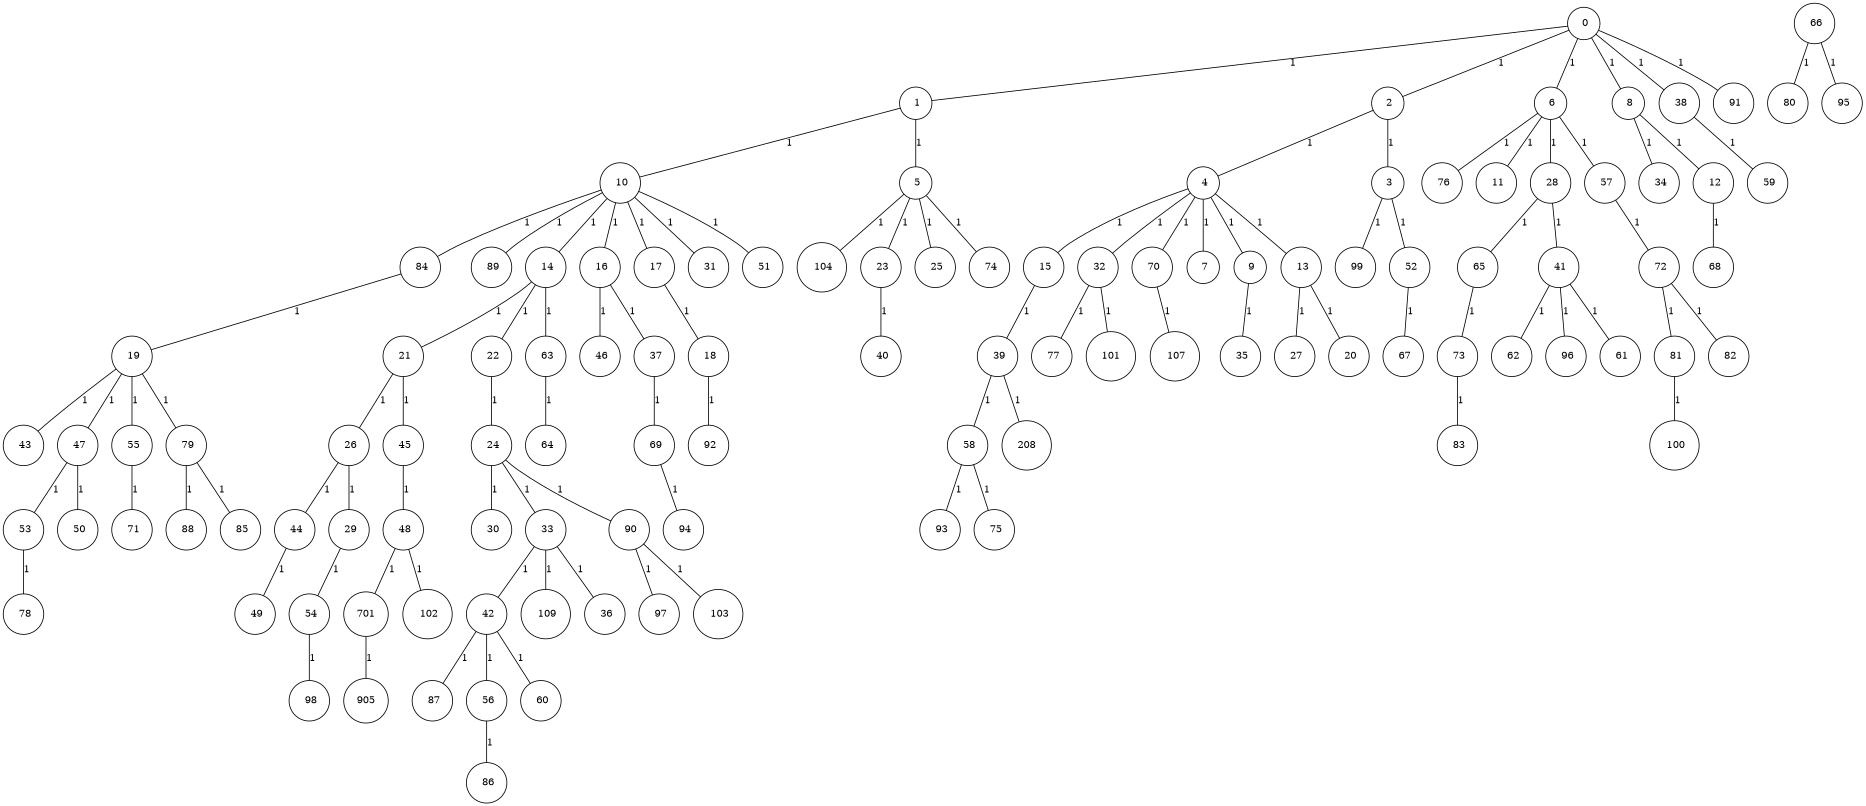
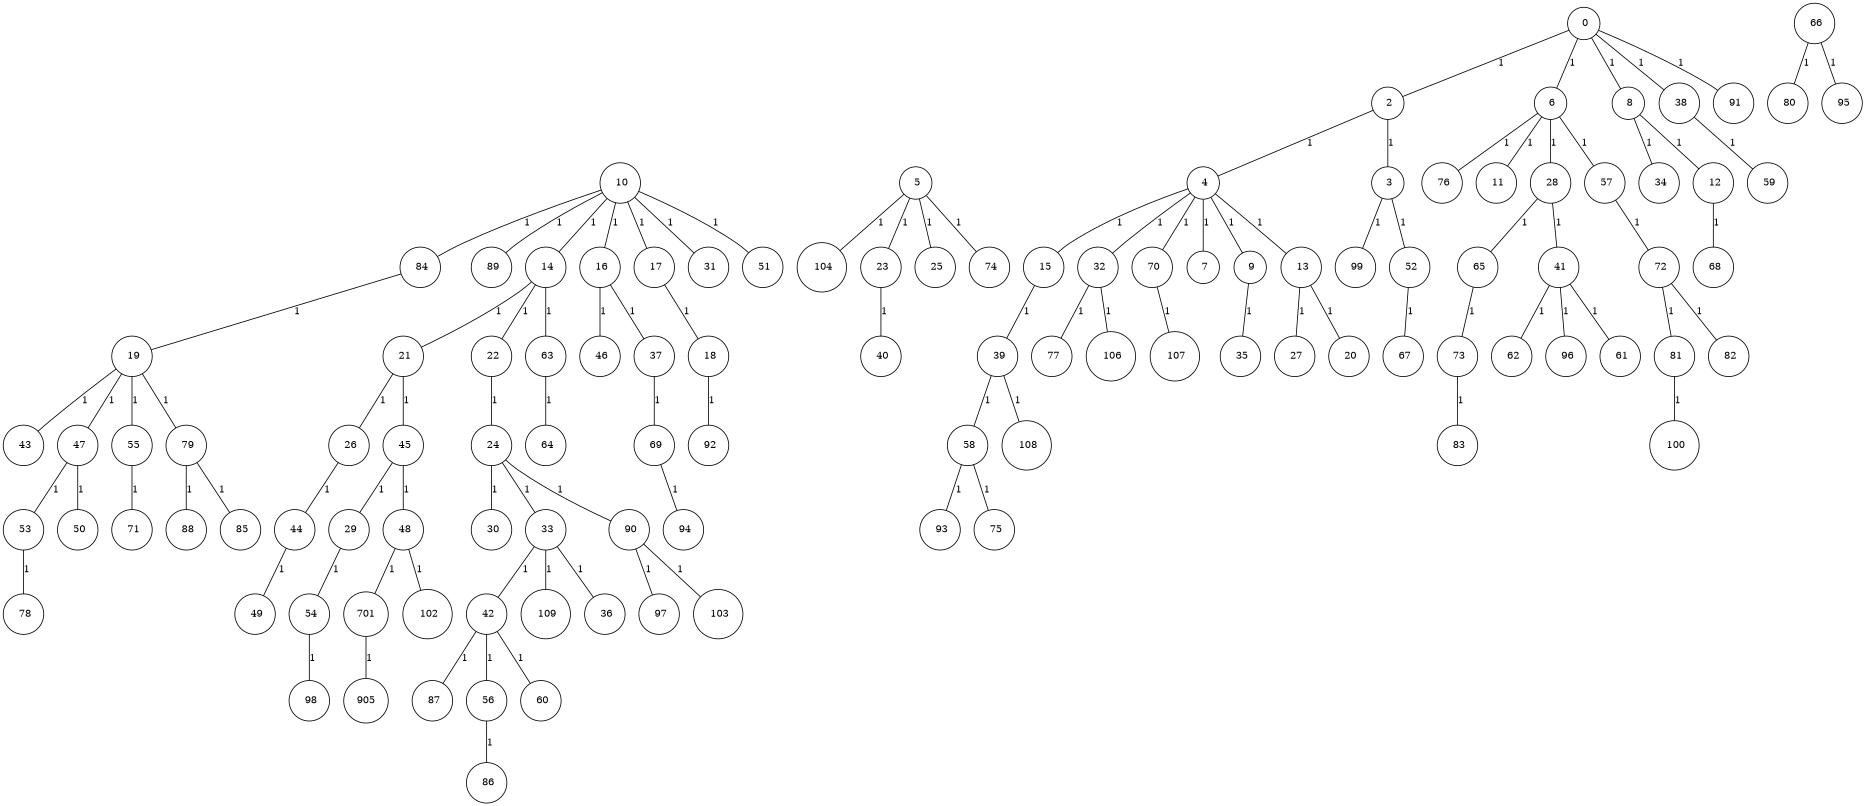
node "1": removed
node "101": label "101" -> "106"
node "208": label "208" -> "108"
edge "26" -- "29": now "45" -- "29"
